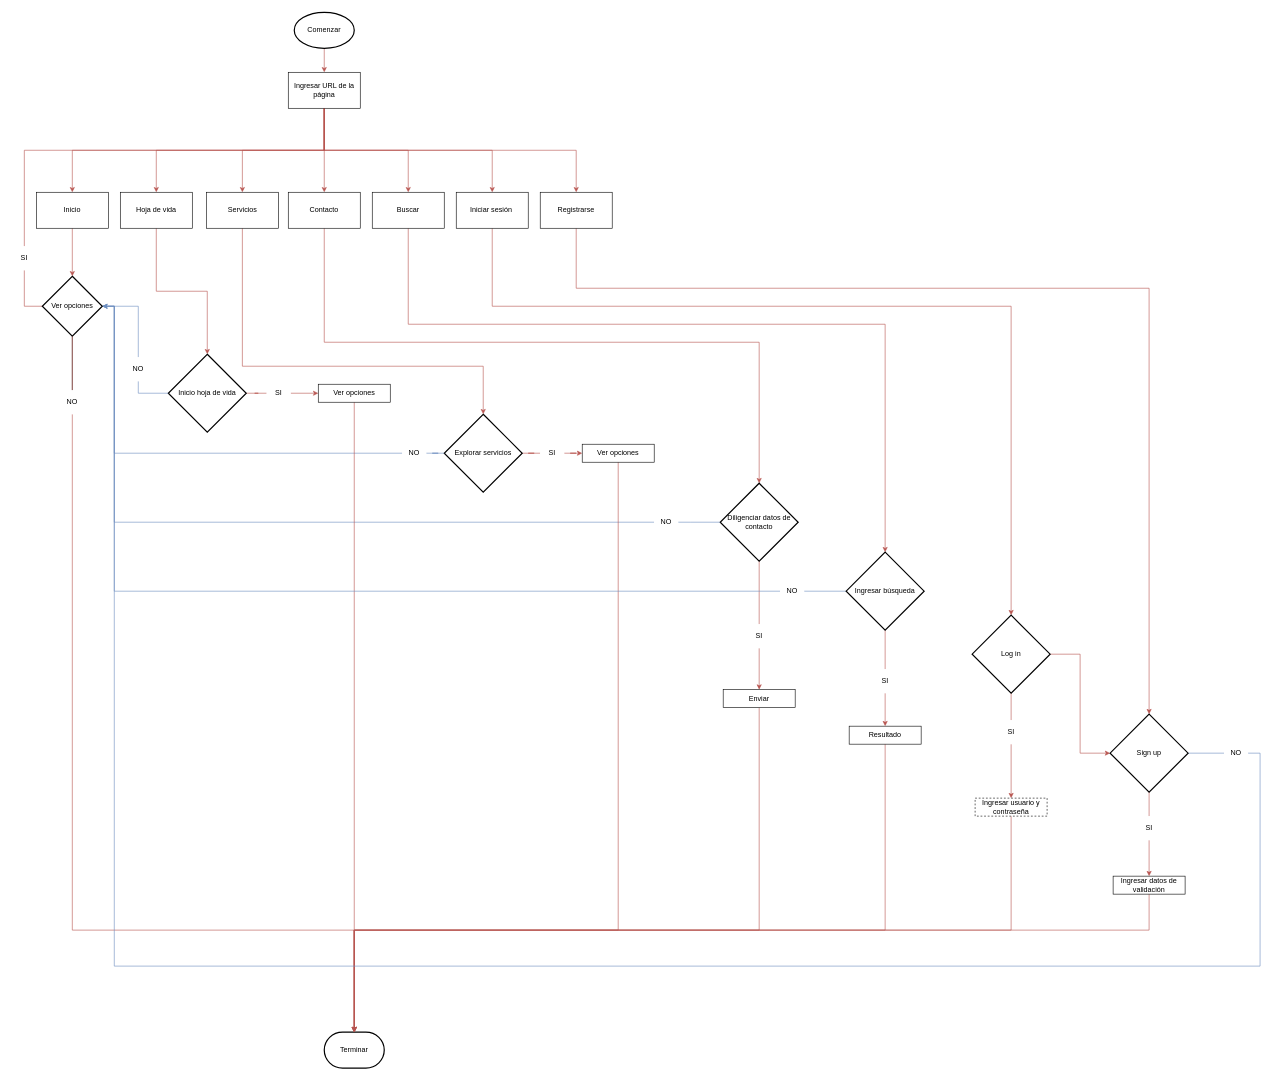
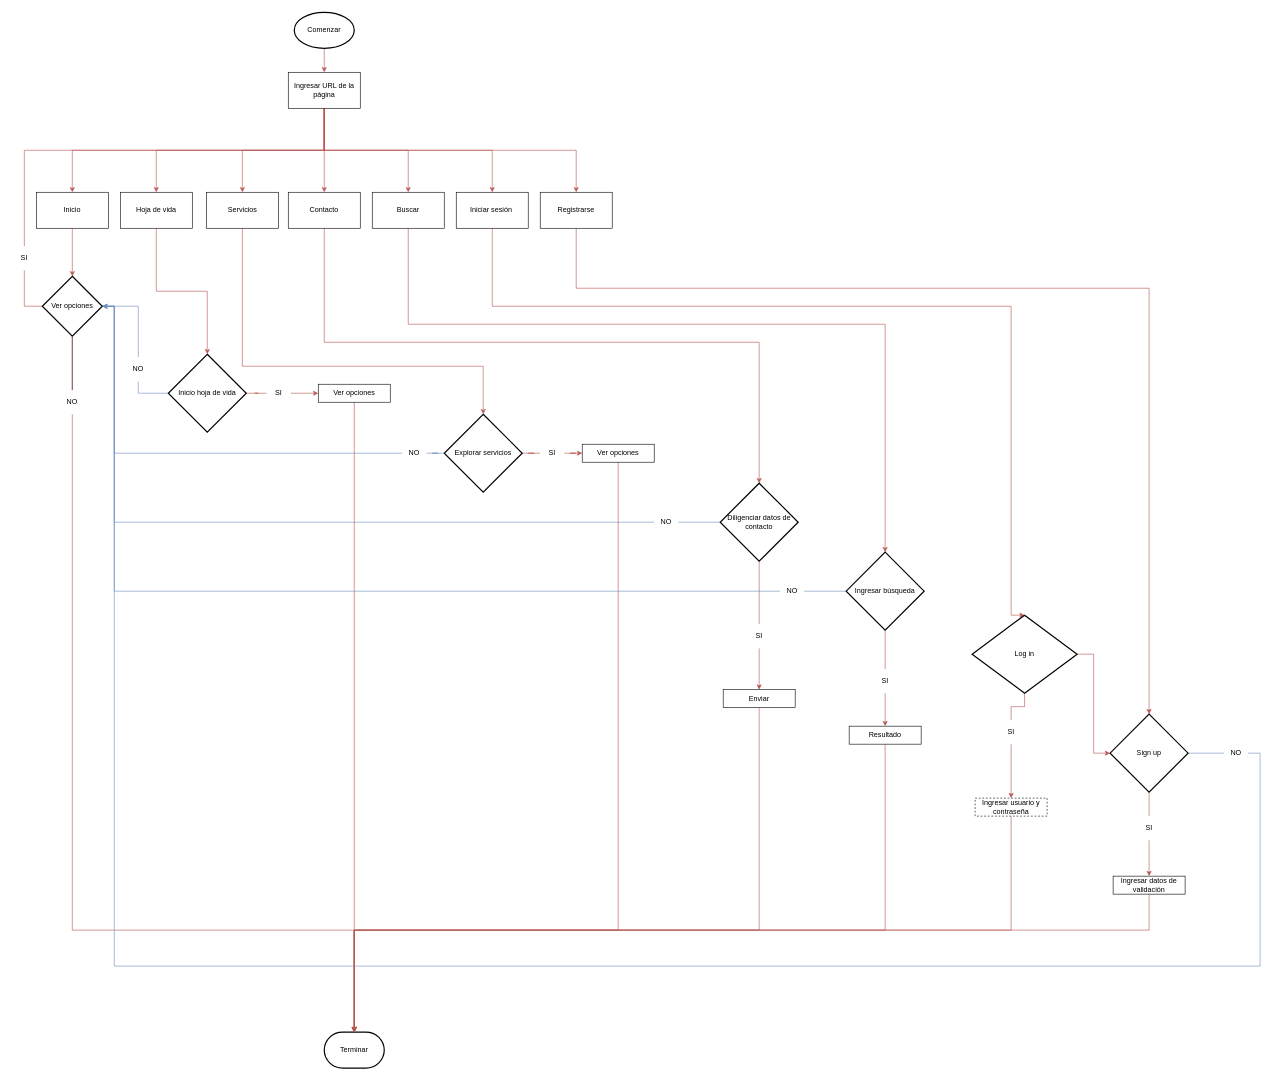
node "Log in": size 78x78 -> 105x78
